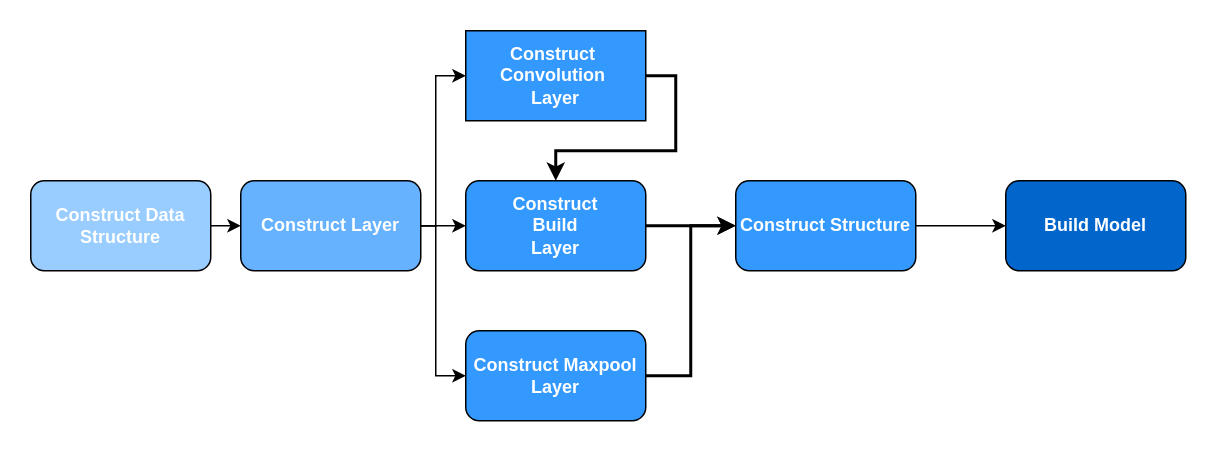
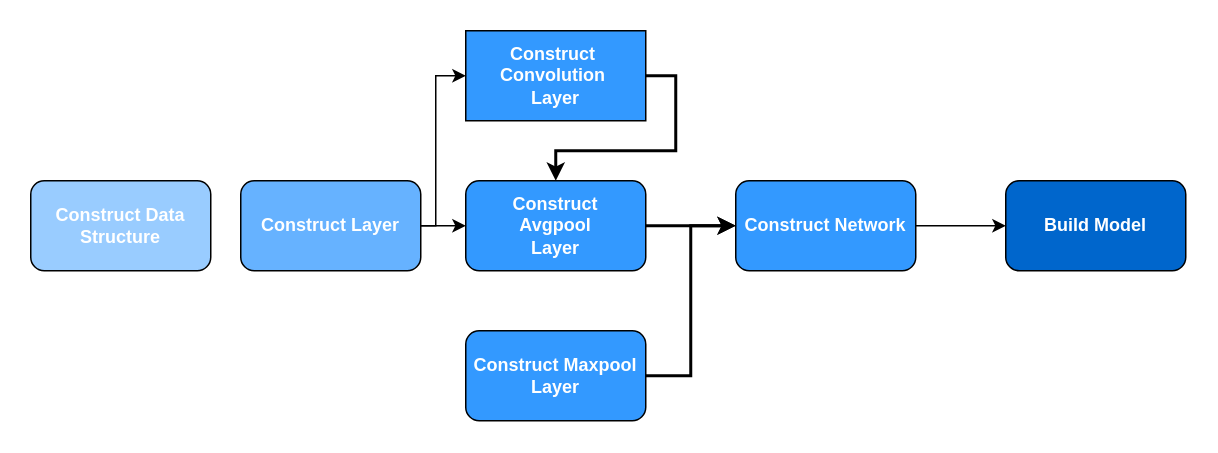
edge "Construct Data Structure" -> "Construct Layer": removed
node "Construct Build Layer": label "Construct Build Layer" -> "Construct Avgpool Layer"
node "Construct Structure": label "Construct Structure" -> "Construct Network"
edge "Construct Layer" -> "Construct Maxpool Layer": removed
